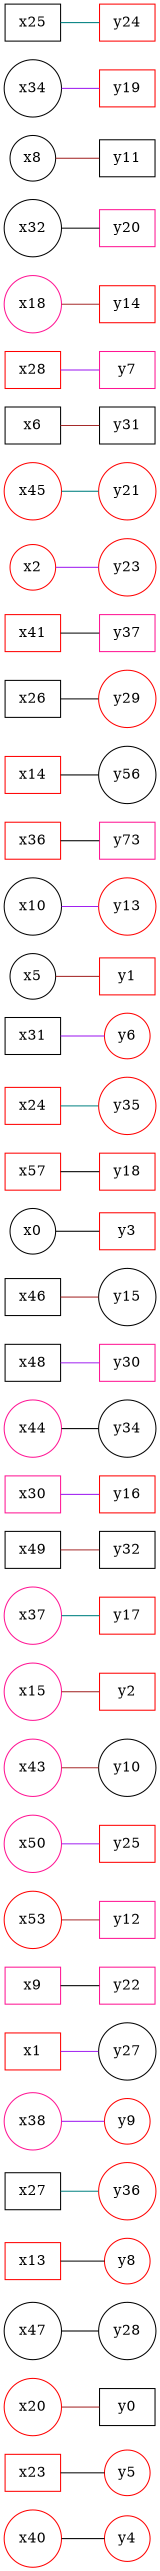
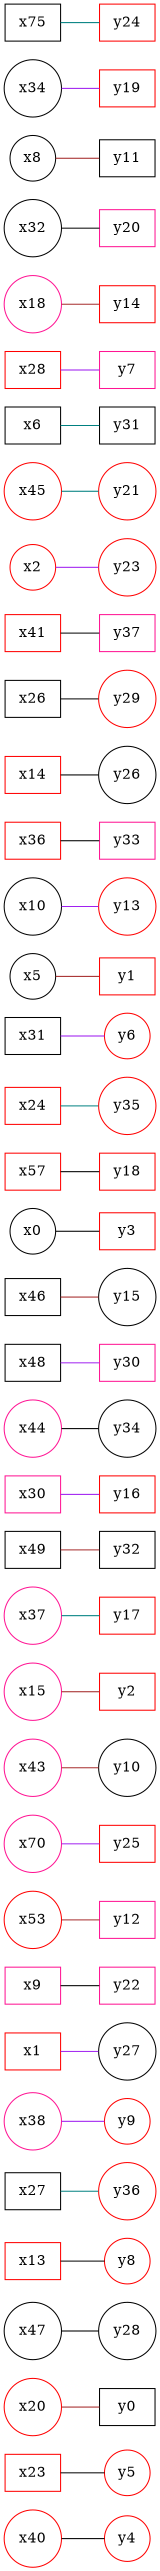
node "x25": label "x25" -> "x75"
edge "x6" -- "y31": color brown -> teal
node "y56": label "y56" -> "y26"
node "y73": label "y73" -> "y33"
node "x50": label "x50" -> "x70"
